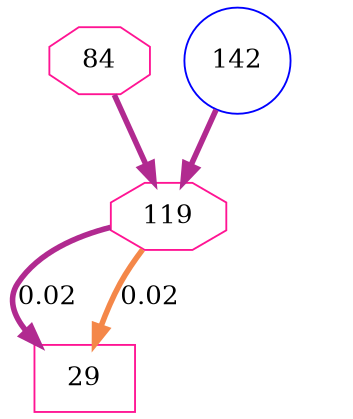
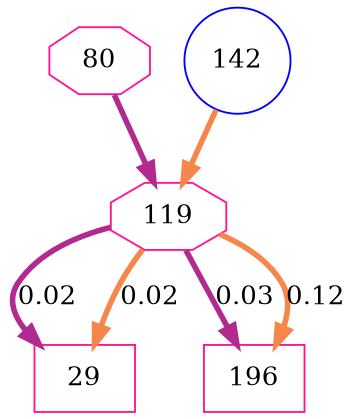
node "84": label "84" -> "80"
edge "142" -> "119": color #b12a90 -> #f48749
node "196": added
